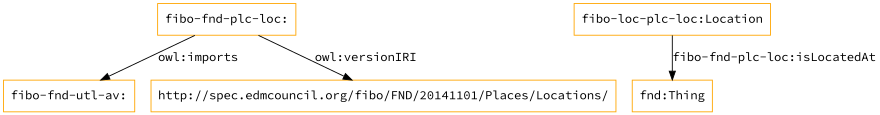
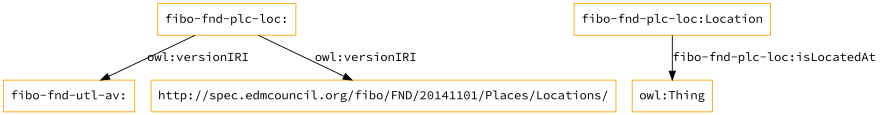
node "fibo-loc-plc-loc:Location": label "fibo-loc-plc-loc:Location" -> "fibo-fnd-plc-loc:Location"
edge "fibo-fnd-plc-loc:" -> "fibo-fnd-utl-av:": label "owl:imports" -> "owl:versionIRI"
node "fnd:Thing": label "fnd:Thing" -> "owl:Thing"
